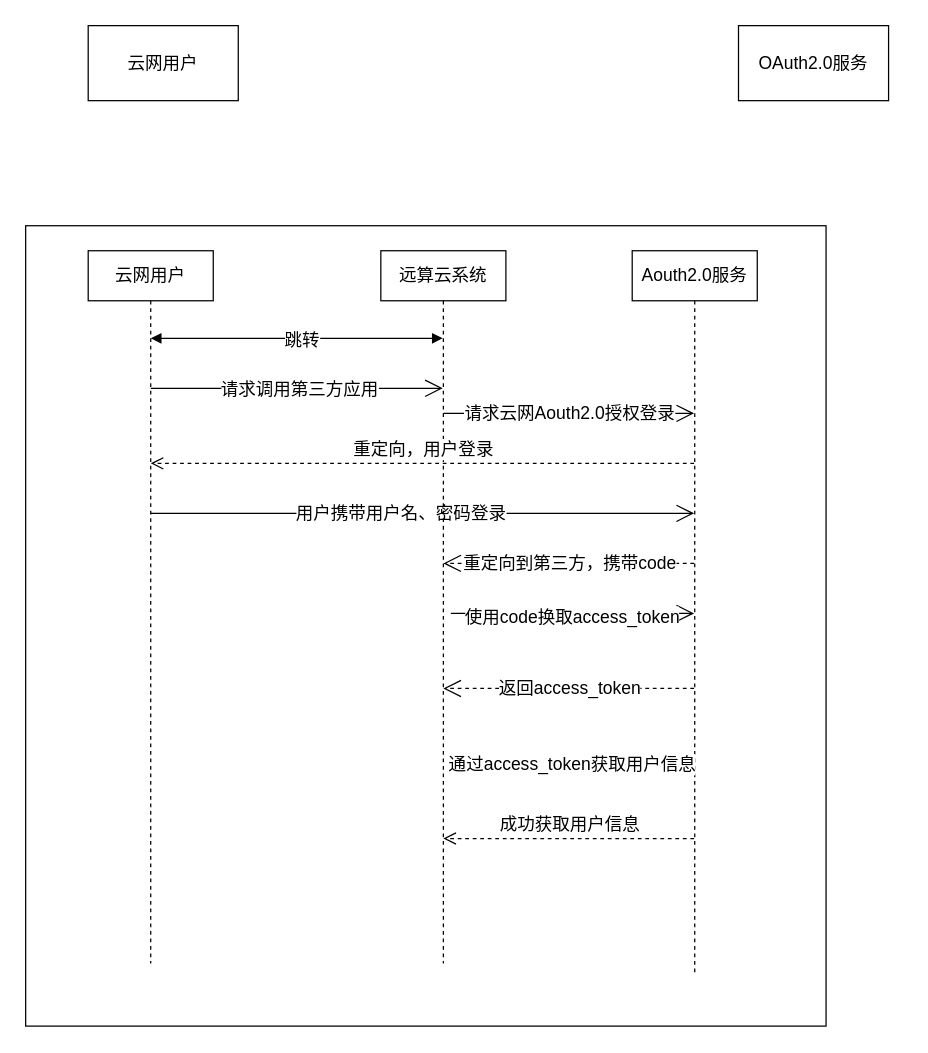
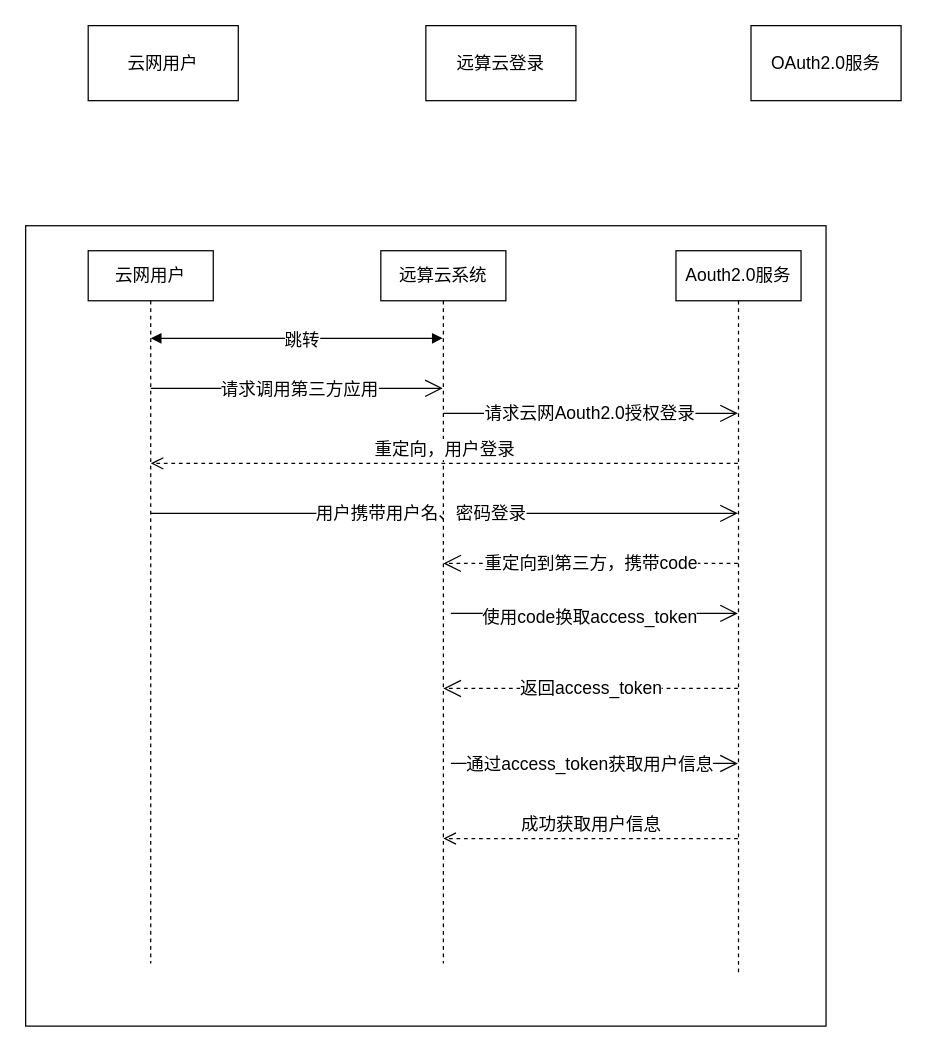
node "远算云登录": added
node "OAuth2.0服务": moved (813, 63) -> (826, 63)
node "Aouth2.0服务": moved (694, 613) -> (738, 613)
